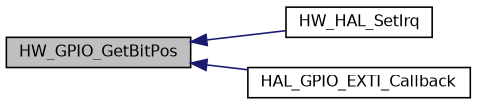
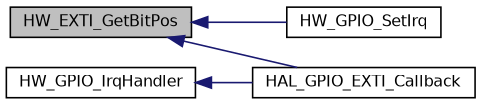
node "HW_HAL_SetIrq": label "HW_HAL_SetIrq" -> "HW_GPIO_SetIrq"
node "HW_GPIO_GetBitPos": label "HW_GPIO_GetBitPos" -> "HW_EXTI_GetBitPos"
node "HW_GPIO_IrqHandler": added
